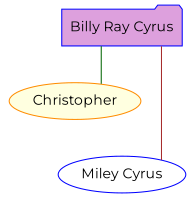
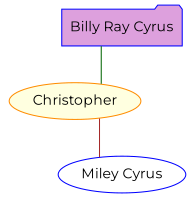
edge "Billy Ray Cyrus" -- "Miley Cyrus": now "Christopher" -- "Miley Cyrus"
